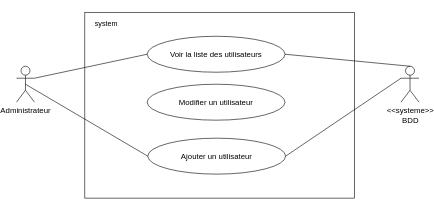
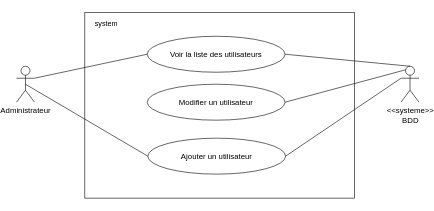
edge "<<systeme>> BDD" -- "Modifier un utilisateur": added
